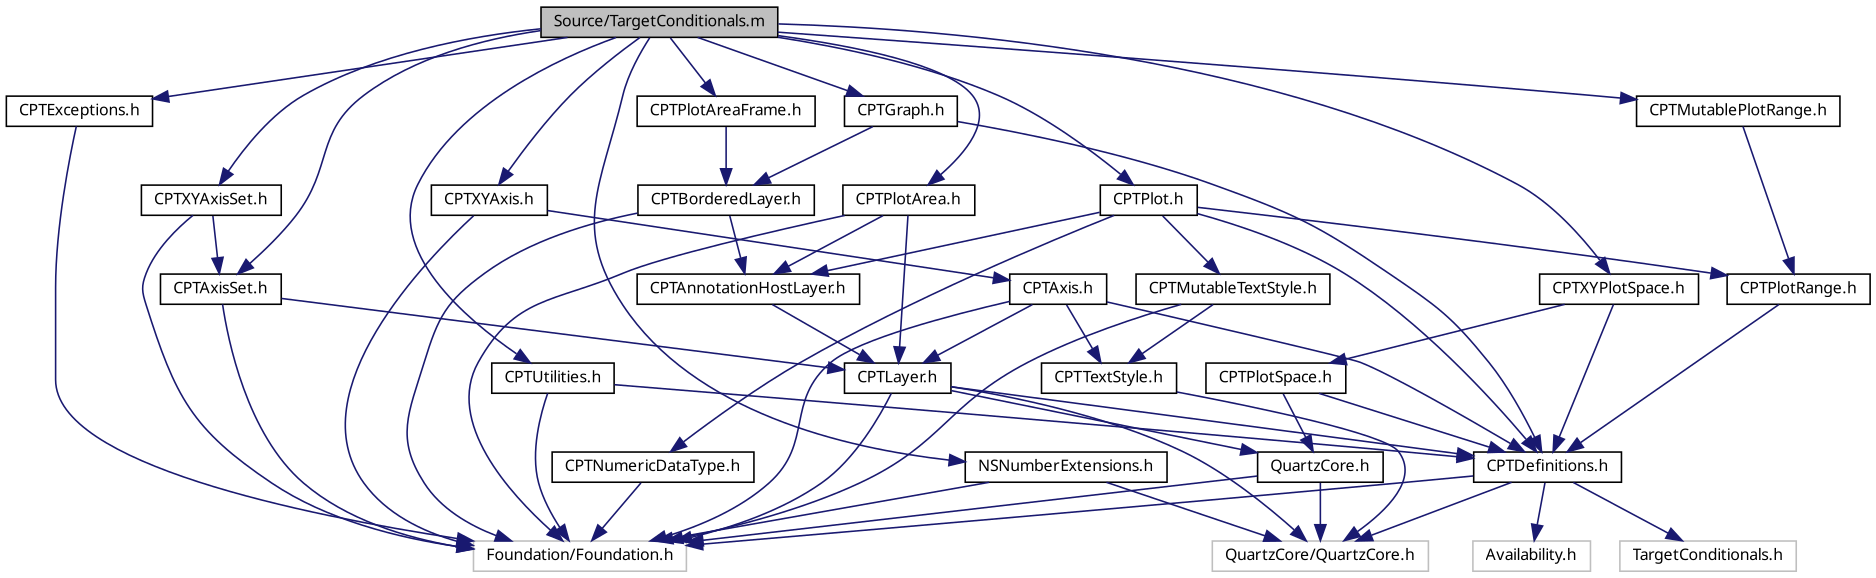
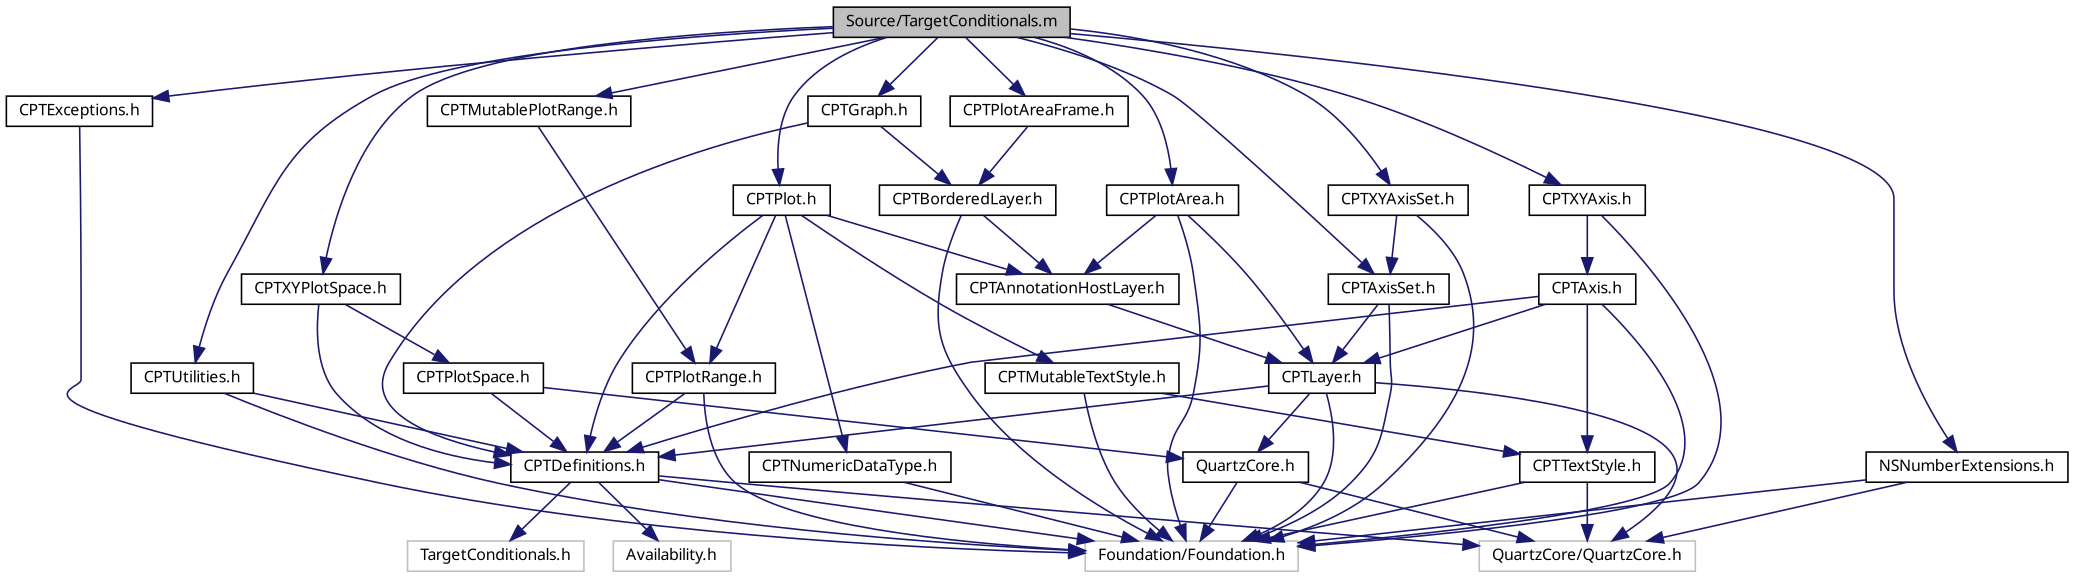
edge "CPTTextStyle.h" -> "Foundation/Foundation.h": added
edge "CPTPlotRange.h" -> "Foundation/Foundation.h": added
